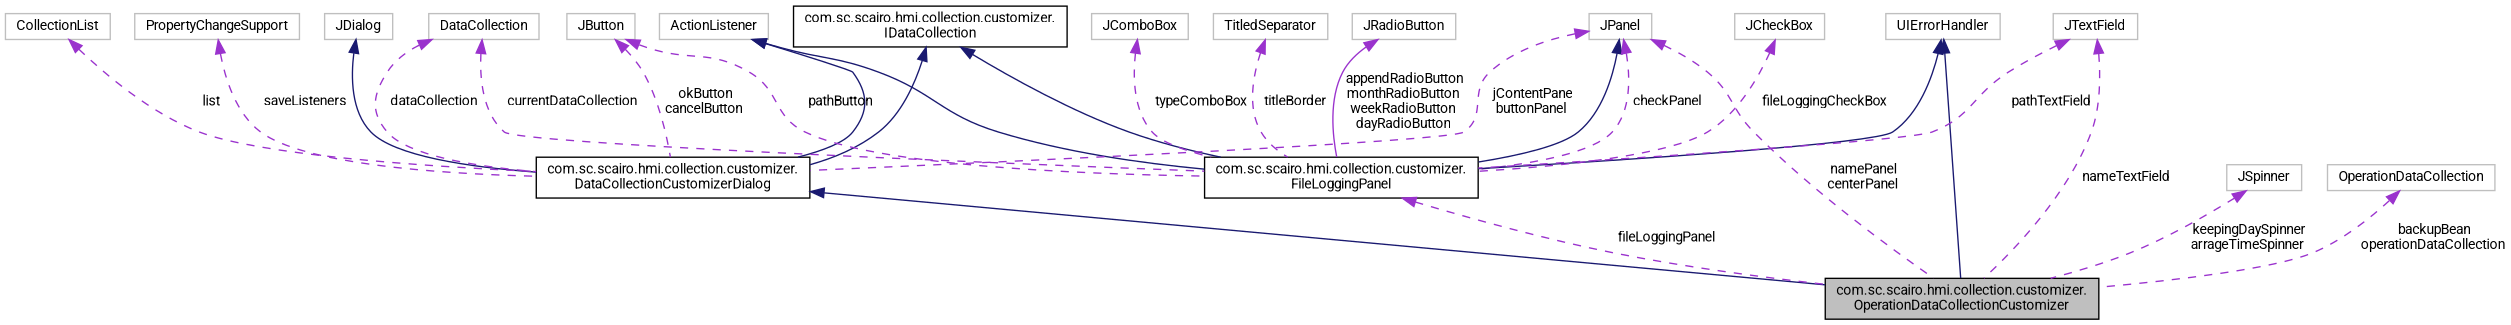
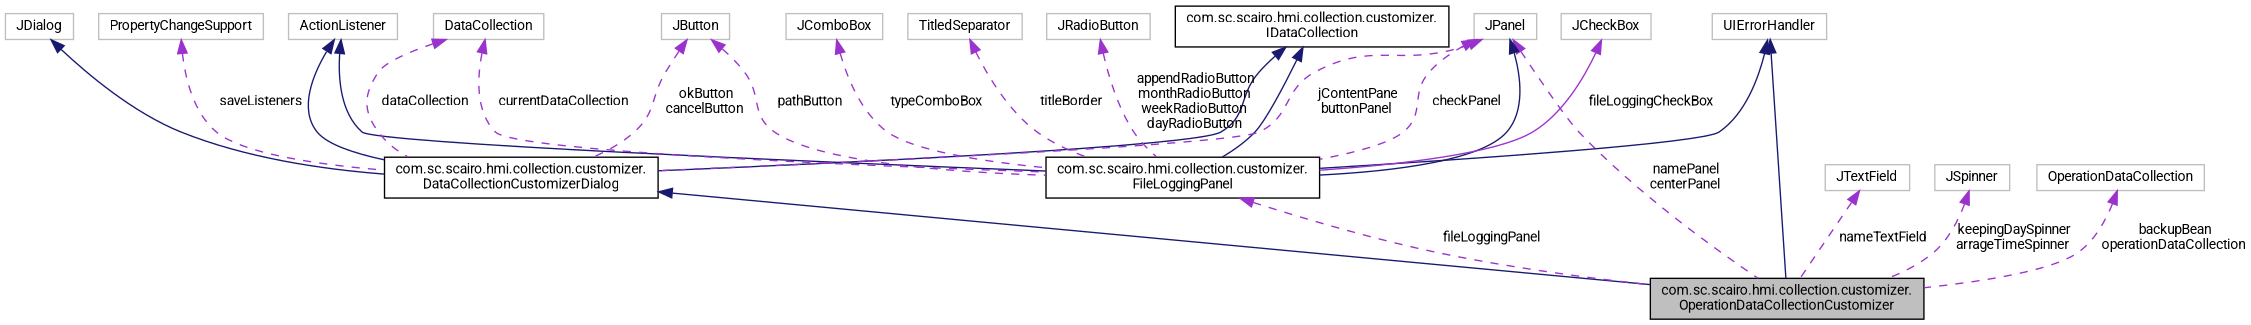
node "CollectionList": removed
edge "com.sc.scairo.hmi.collection.customizer. FileLoggingPanel" -> "JRadioButton": style solid -> dashed
edge "com.sc.scairo.hmi.collection.customizer. FileLoggingPanel" -> "JTextField": removed, label "pathTextField"
edge "com.sc.scairo.hmi.collection.customizer. FileLoggingPanel" -> "JCheckBox": style dashed -> solid
